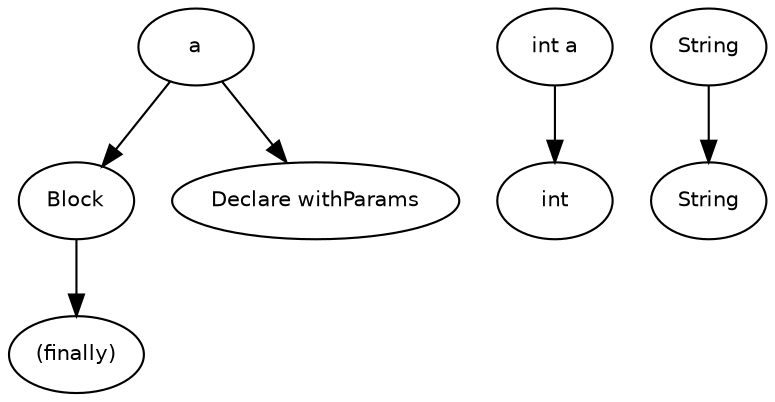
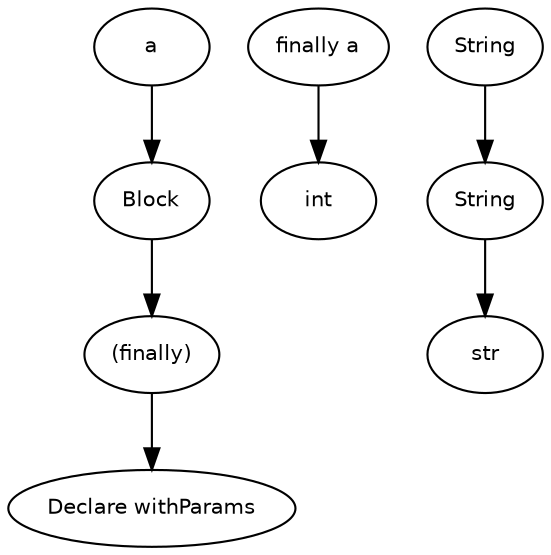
node "int a": label "int a" -> "finally a"
edge "a" -> "Declare withParams": now "(finally)" -> "Declare withParams"
node "str": added
